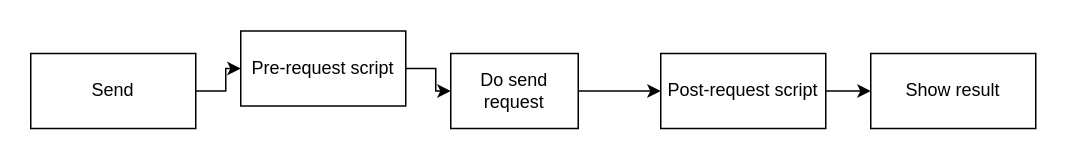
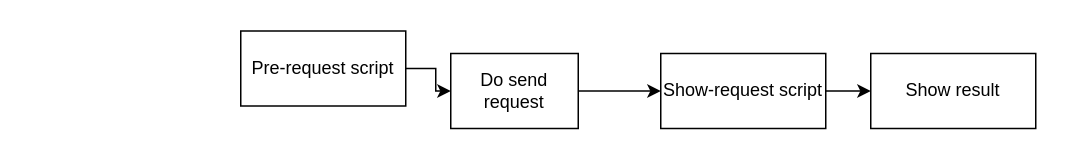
node "Send": removed
edge "Send" -> "Pre-request script": removed
node "Post-request script": label "Post-request script" -> "Show-request script"
